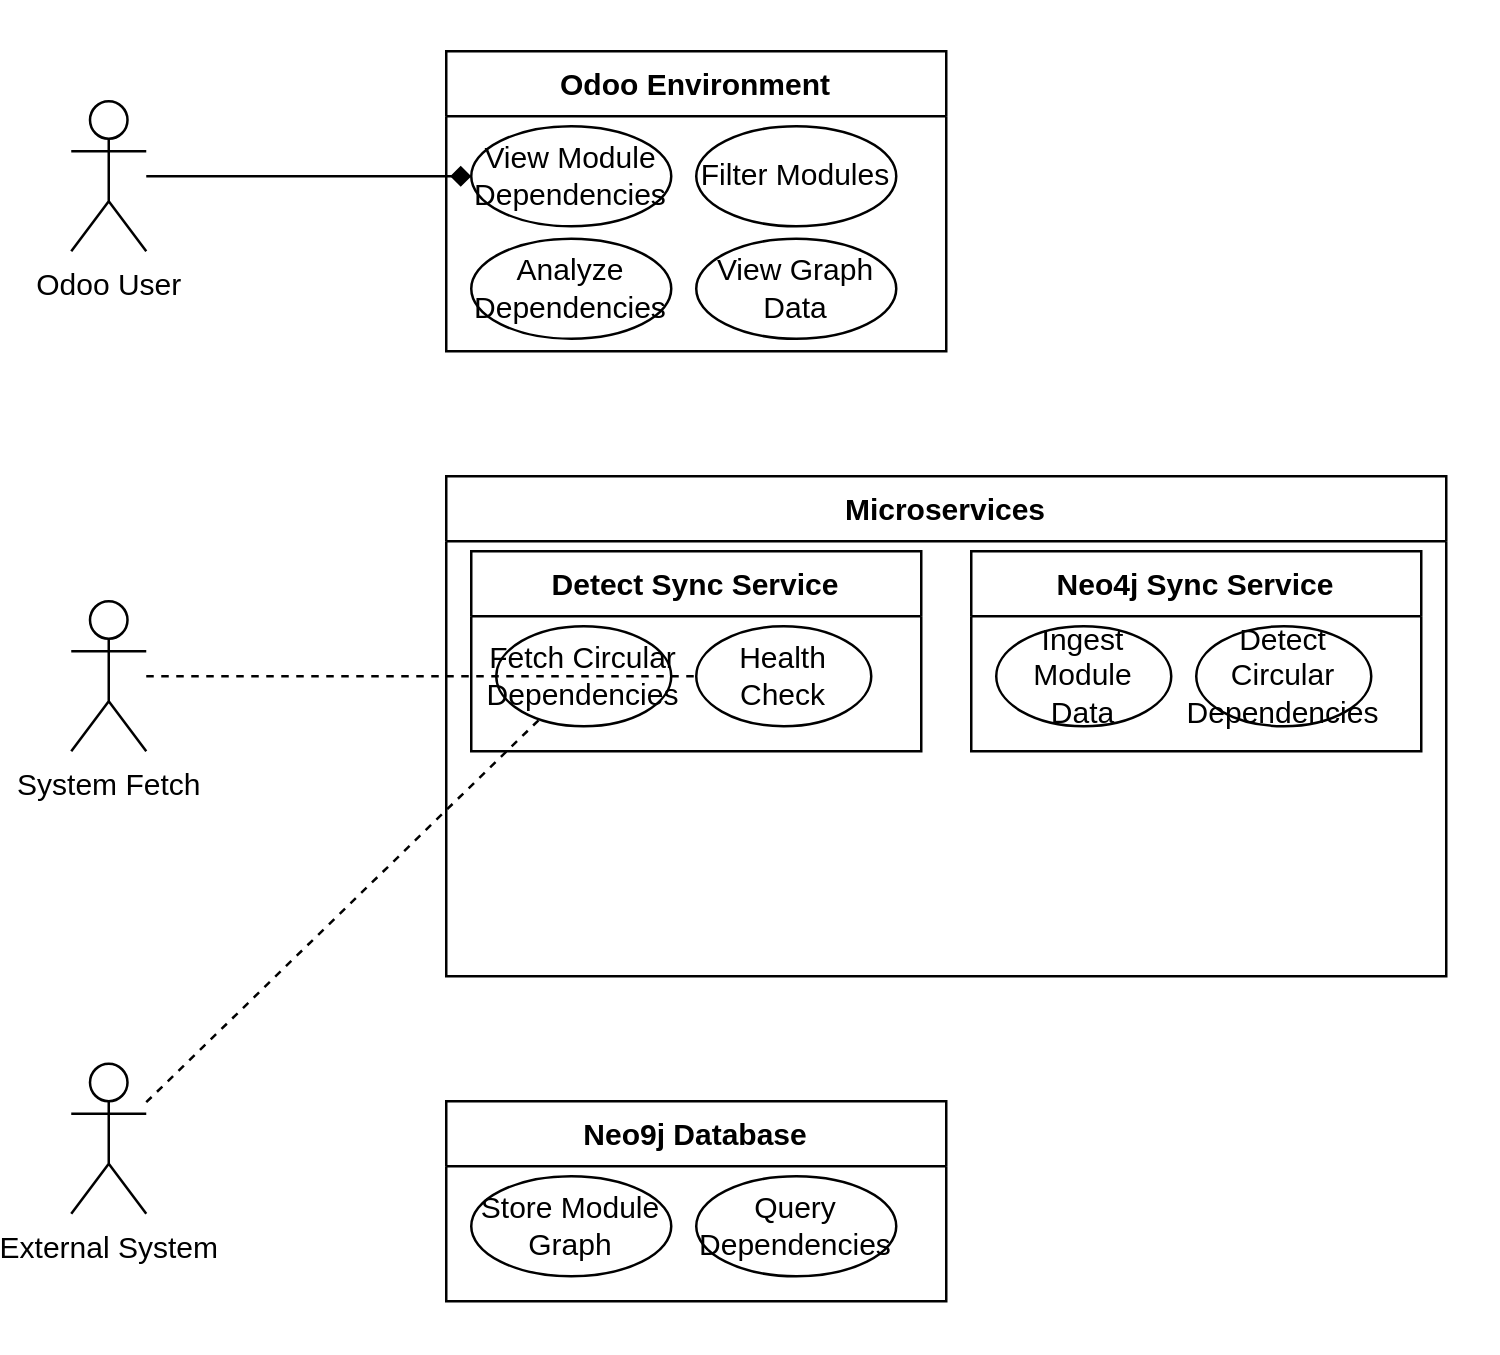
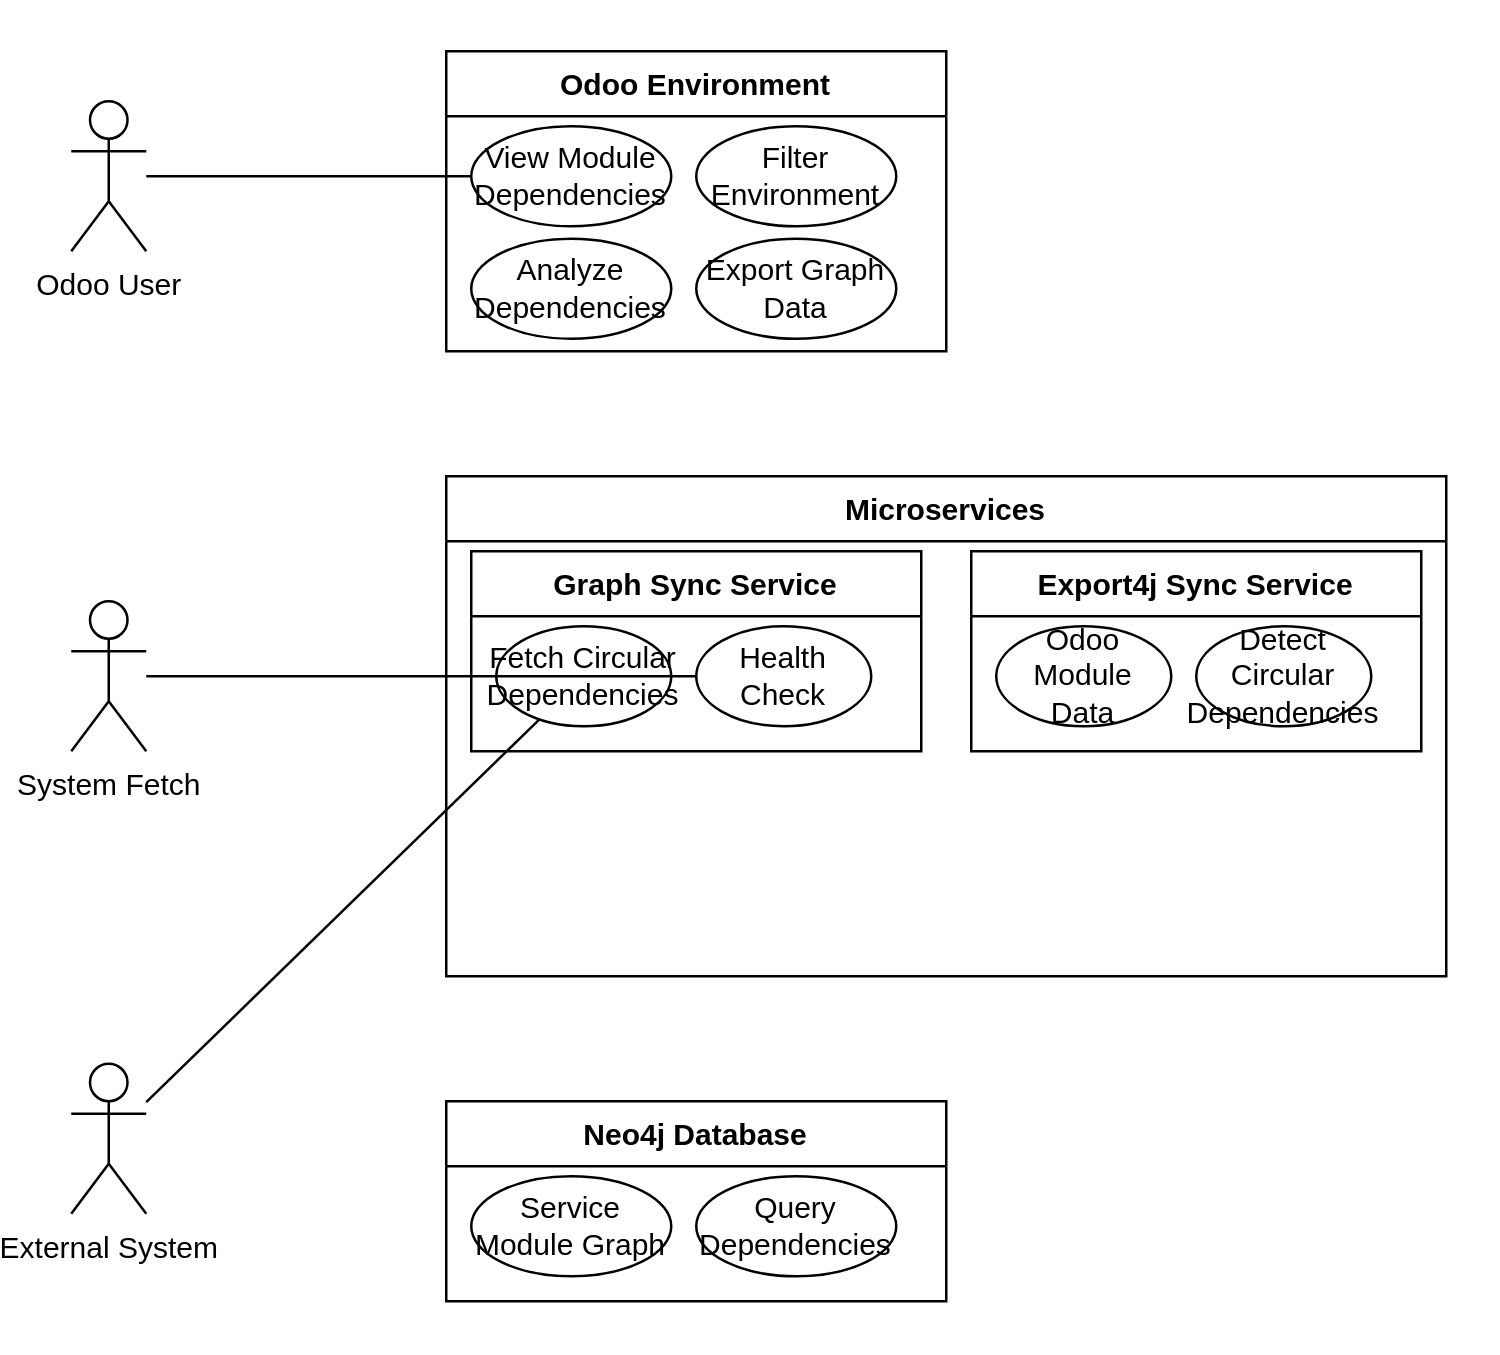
edge "Odoo User" -> "View Module Dependencies": arrowhead diamond -> none
node "Filter Modules": label "Filter Modules" -> "Filter Environment"
node "View Graph Data": label "View Graph Data" -> "Export Graph Data"
node "Detect Sync Service": label "Detect Sync Service" -> "Graph Sync Service"
node "Neo4j Sync Service": label "Neo4j Sync Service" -> "Export4j Sync Service"
edge "System Fetch" -- "Health Check": style dashed -> solid
node "Ingest Module Data": label "Ingest Module Data" -> "Odoo Module Data"
edge "Fetch Circular Dependencies" -- "External System": style dashed -> solid
node "Neo9j Database": label "Neo9j Database" -> "Neo4j Database"
node "Store Module Graph": label "Store Module Graph" -> "Service Module Graph"
